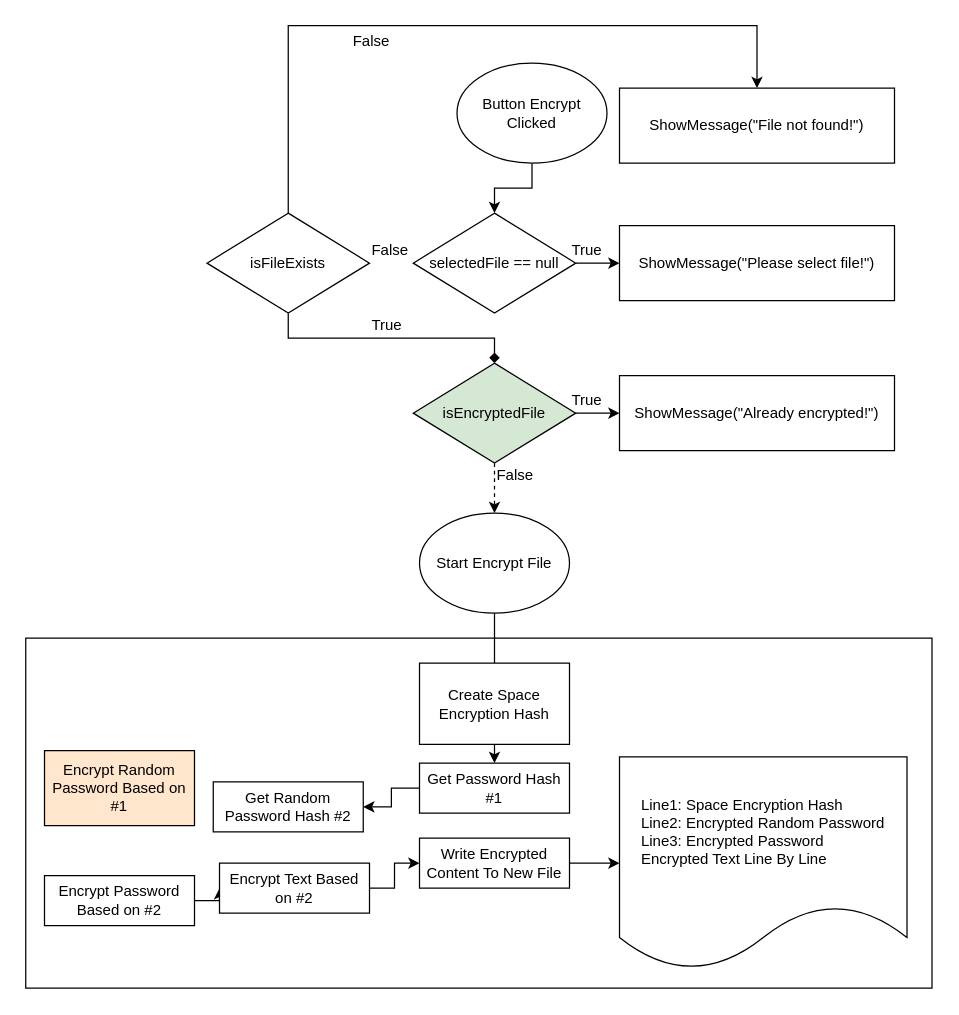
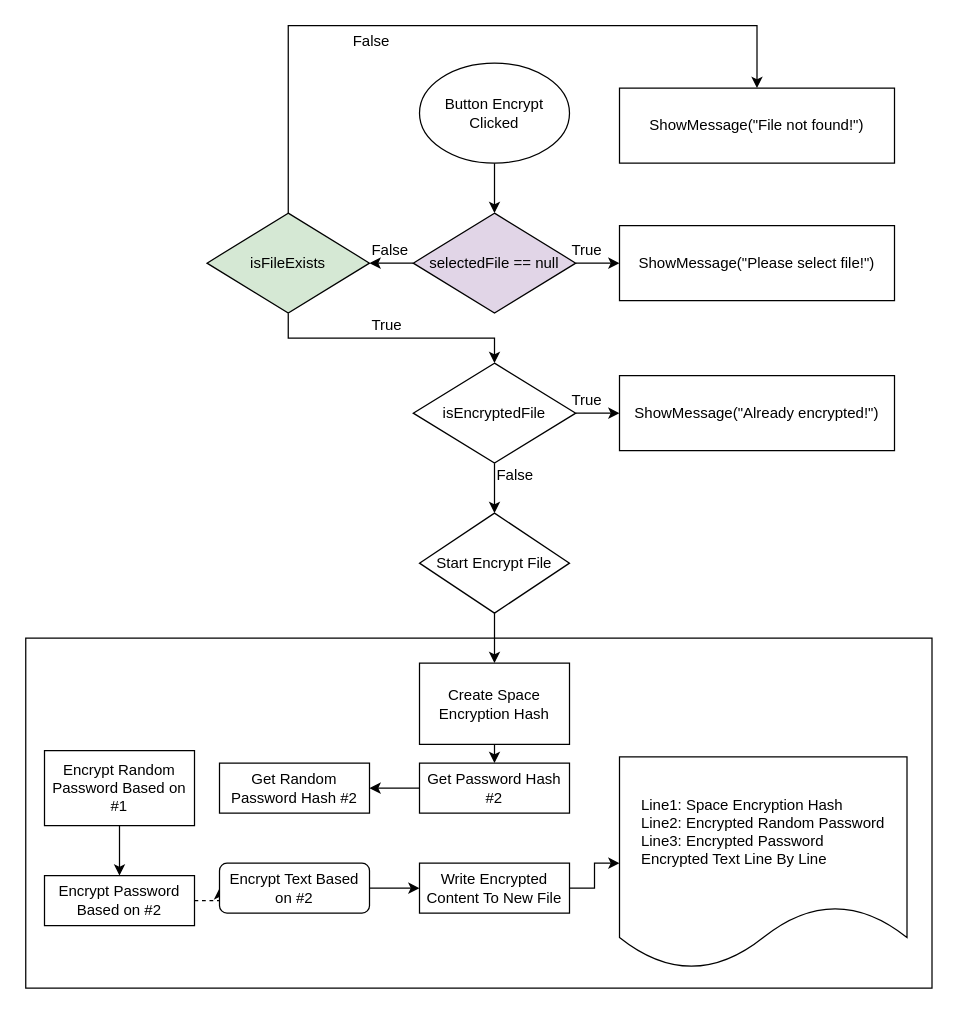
node "Button Encrypt Clicked": moved (532, 113) -> (494, 113)
node "isFileExists": fillcolor #ffffff -> #d5e8d4
edge "selectedFile == null" -> "isFileExists": added
node "selectedFile == null": fillcolor #ffffff -> #e1d5e7
edge "isFileExists" -> "isEncryptedFile": arrowhead diamond -> classic
node "isEncryptedFile": fillcolor #d5e8d4 -> #ffffff
edge "isEncryptedFile" -> "Start Encrypt File": style dashed -> solid
node "Start Encrypt File": shape ellipse -> diamond
edge "Start Encrypt File" -- "Create Space Encryption Hash": arrowhead none -> classic
node "Encrypt Random Password Based on #1": fillcolor #ffe6cc -> #ffffff
node "Get Password Hash #1": label "Get Password Hash #1" -> "Get Password Hash #2"
node "Get Random Password Hash #2": moved (288, 807) -> (294, 788)
edge "Encrypt Random Password Based on #1" -> "Encrypt Password Based on #2": added
node "Write Encrypted Content To New File": moved (494, 863) -> (494, 888)
node "Encrypt Text Based on #2": shape rectangle -> rounded rectangle
edge "Encrypt Password Based on #2" -> "Encrypt Text Based on #2": style solid -> dashed
